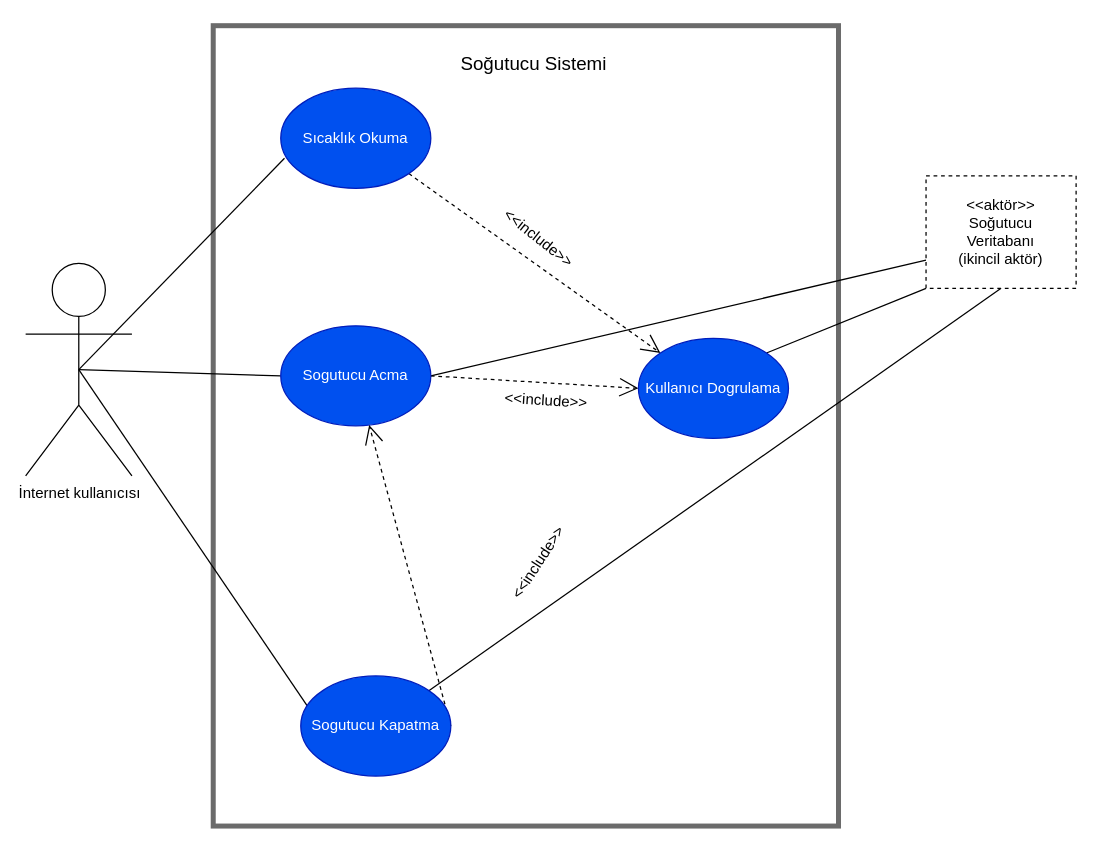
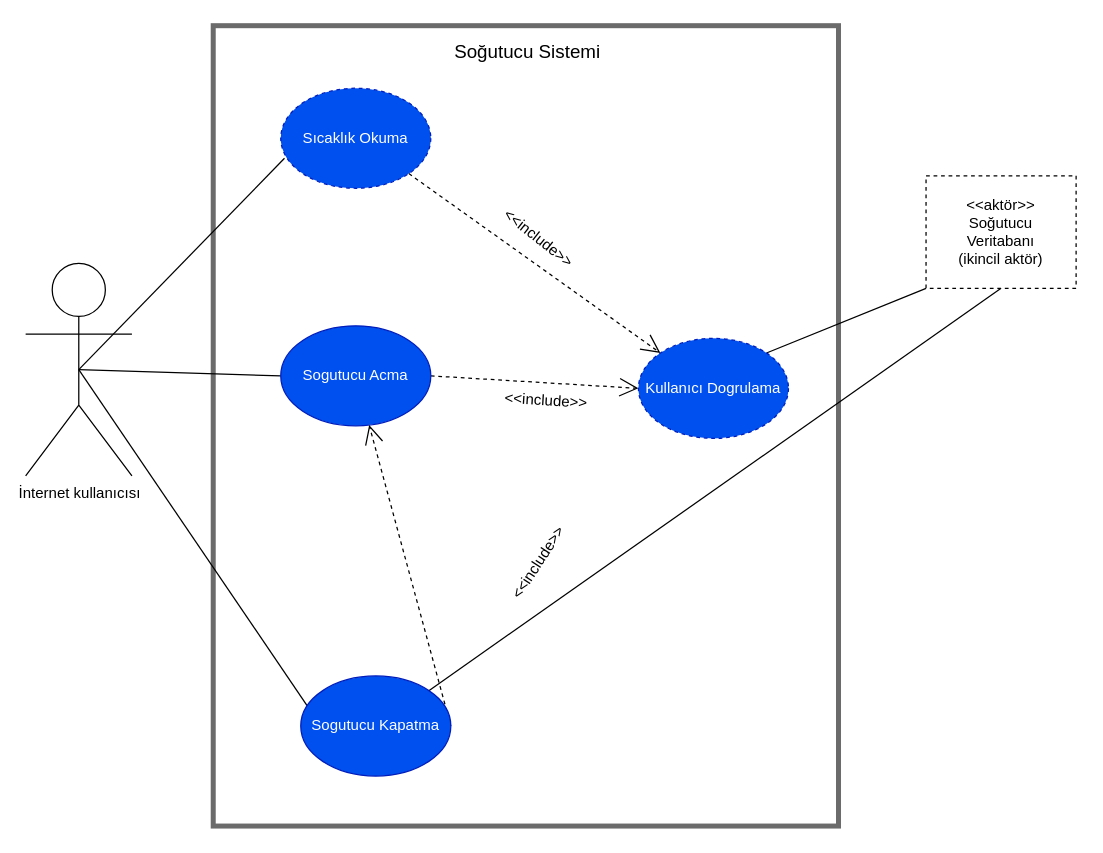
node "Soğutucu Sistemi": moved (533, 63) -> (527, 51)
node "Sıcaklık Okuma": style solid -> dashed
edge "<<aktör>> Soğutucu Veritabanı (ikincil aktör)" -- "Sogutucu Acma": removed
node "Kullanıcı Dogrulama": style solid -> dashed
